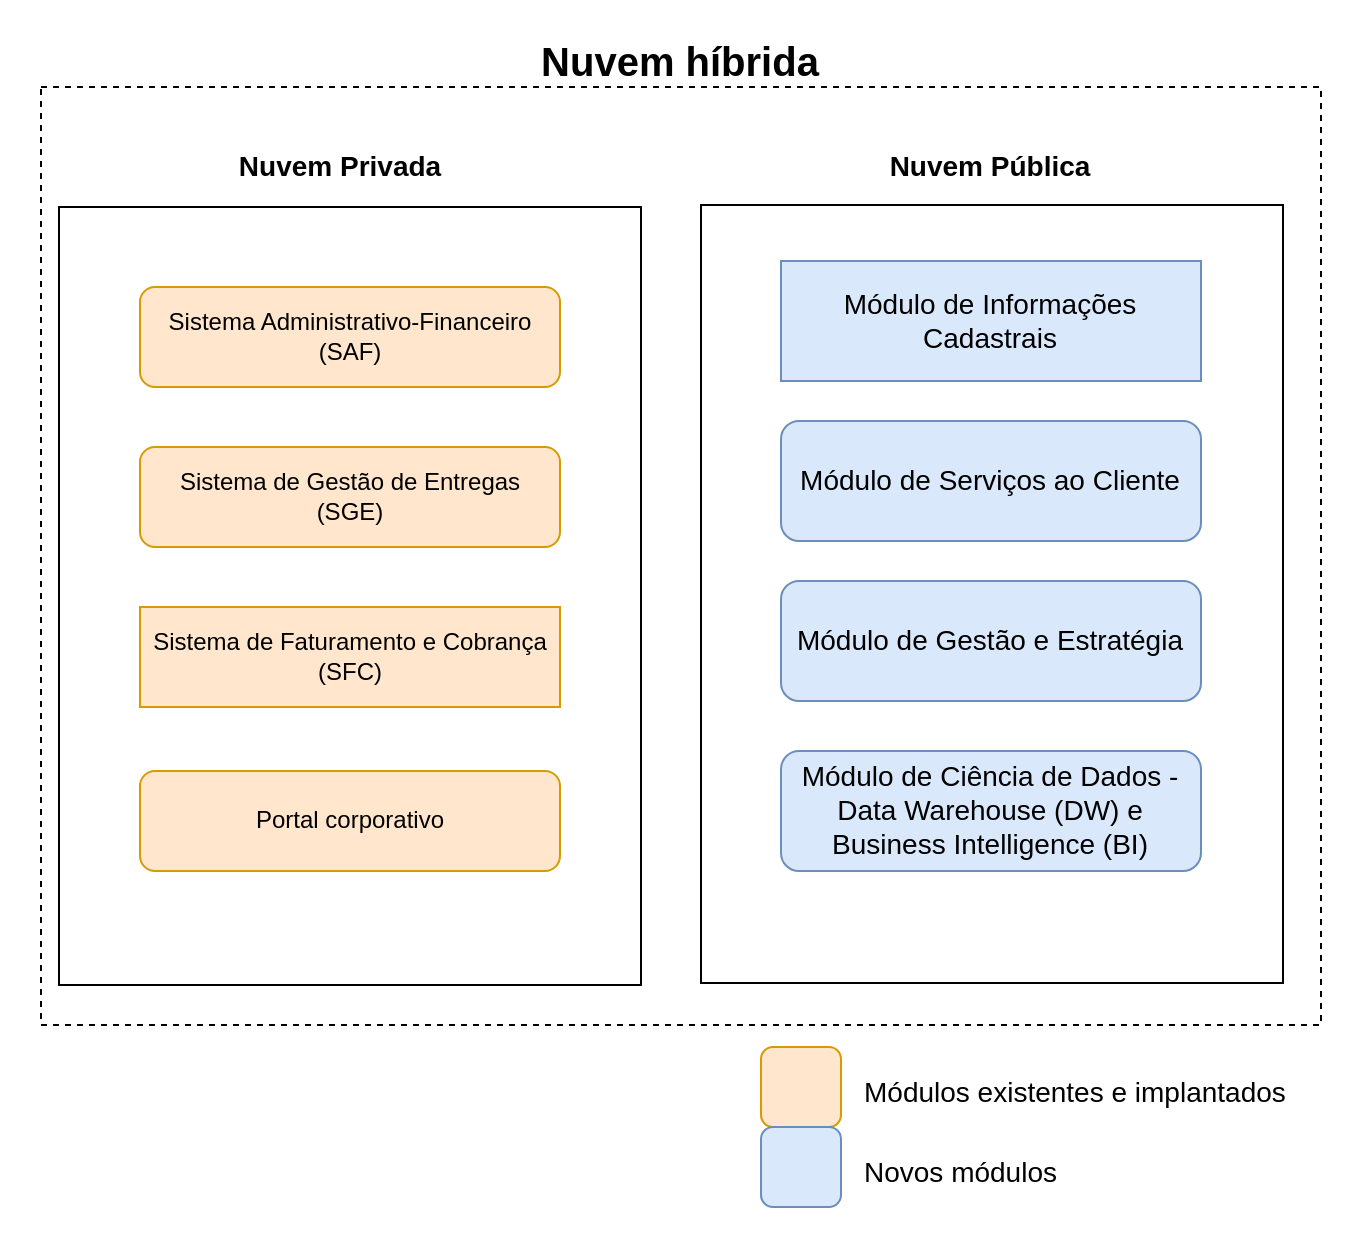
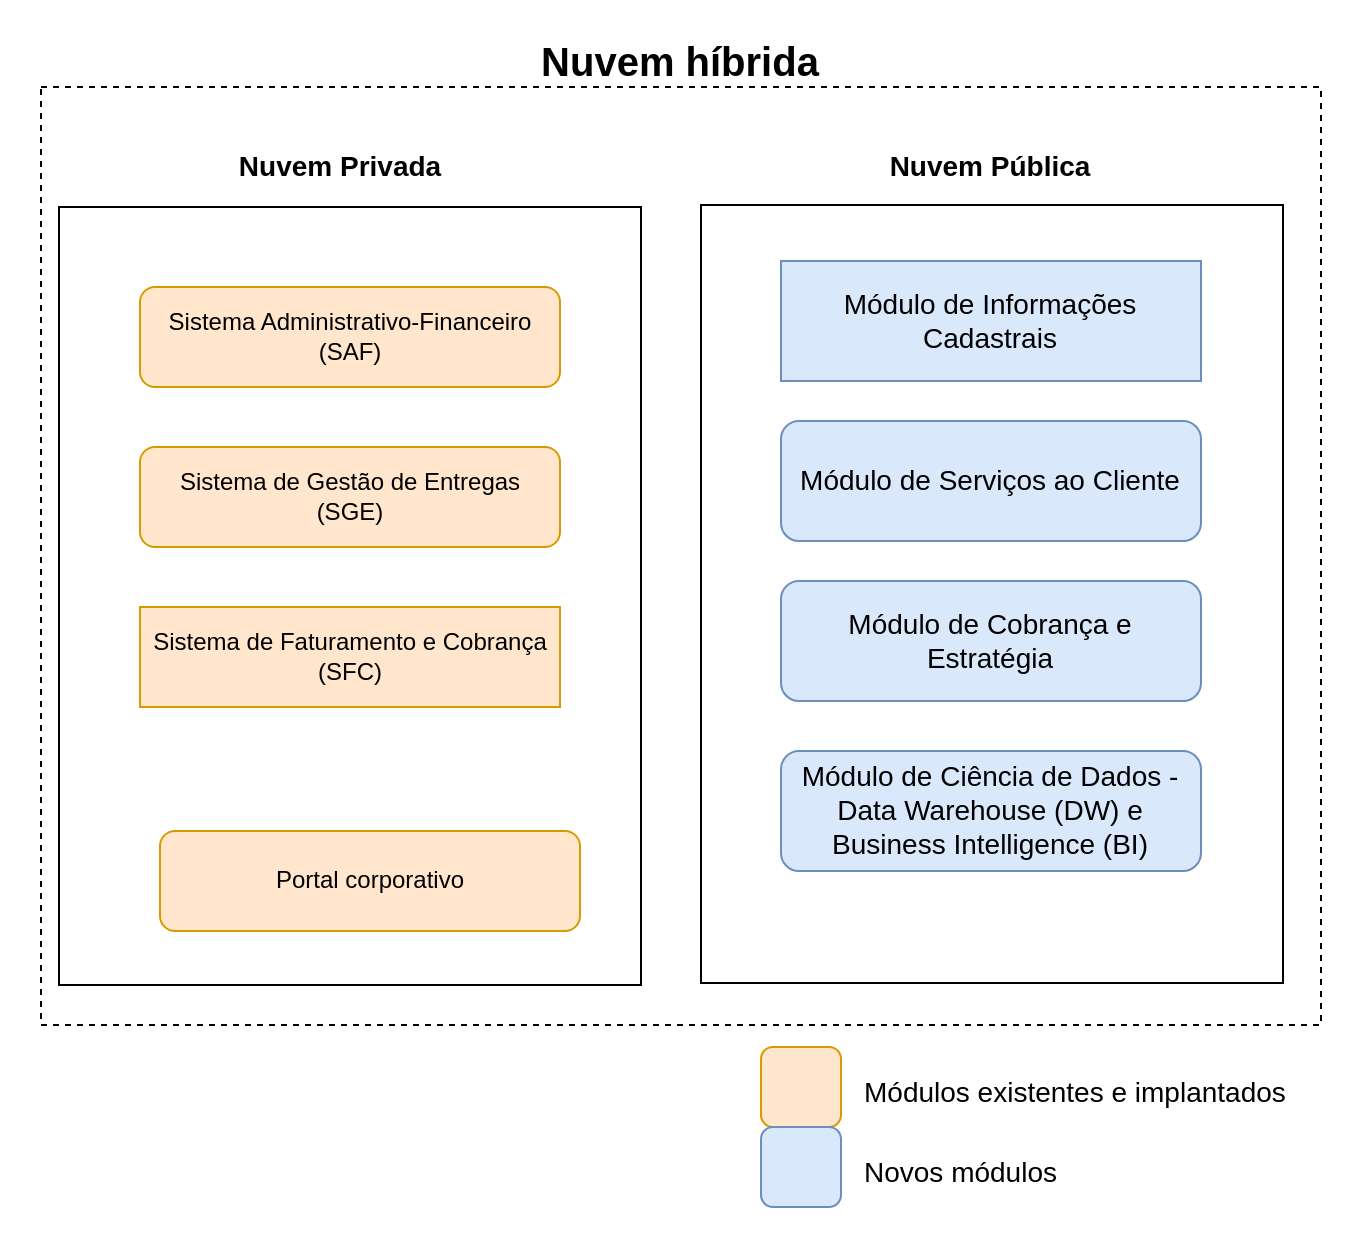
node "Módulo de Gestão e Estratégia": label "Módulo de Gestão e Estratégia" -> "Módulo de Cobrança e Estratégia"
node "Portal corporativo": moved (350, 821) -> (370, 881)
